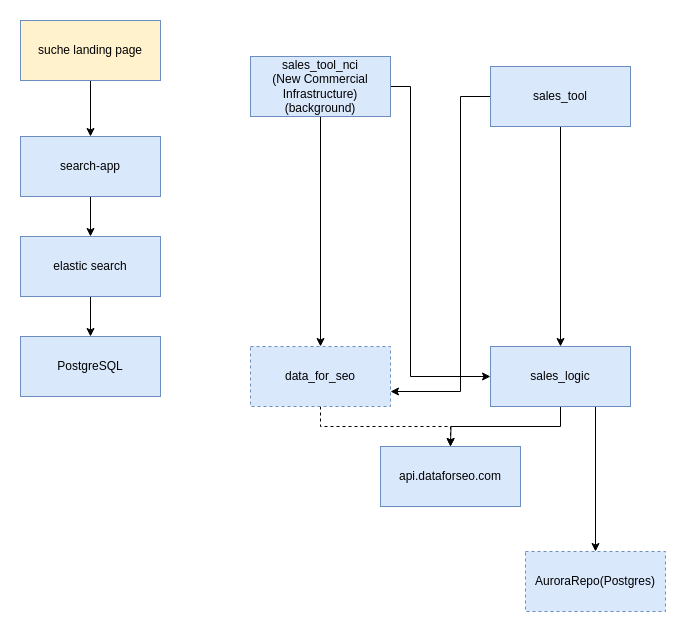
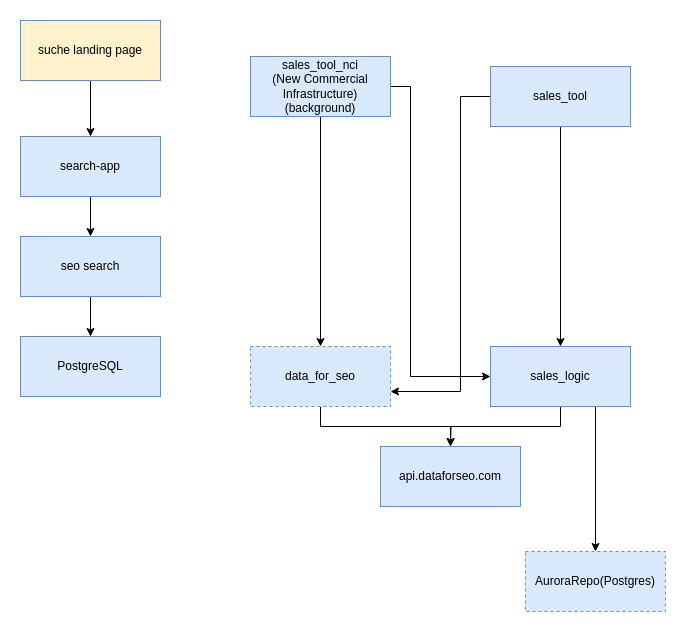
node "elastic search": label "elastic search" -> "seo search"
edge "data_for_seo" -> "api.dataforseo.com": style dashed -> solid
